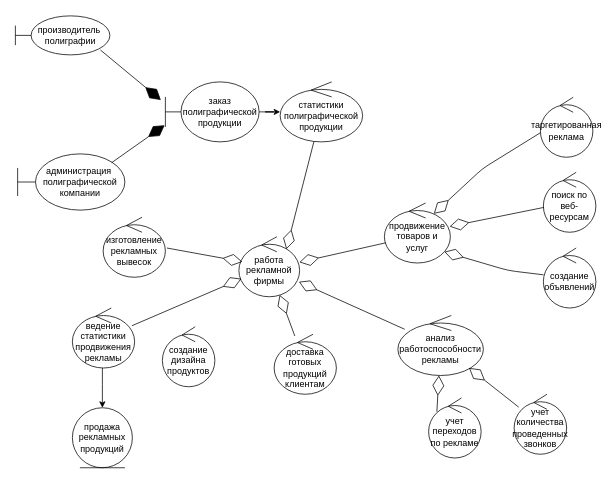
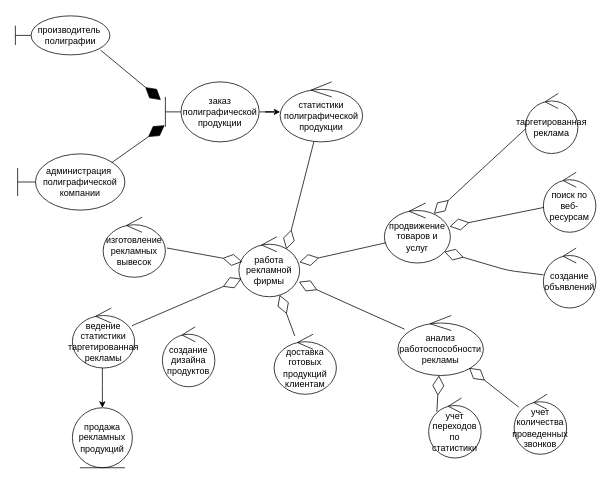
node "таргетированная реклама": moved (567, 127) -> (552, 123)
node "ведение статистики продвижения рекламы": label "ведение статистики продвижения рекламы" -> "ведение статистики таргетированная рекламы"
node "учет переходов по рекламе": label "учет переходов по рекламе" -> "учет переходов по статистики"
